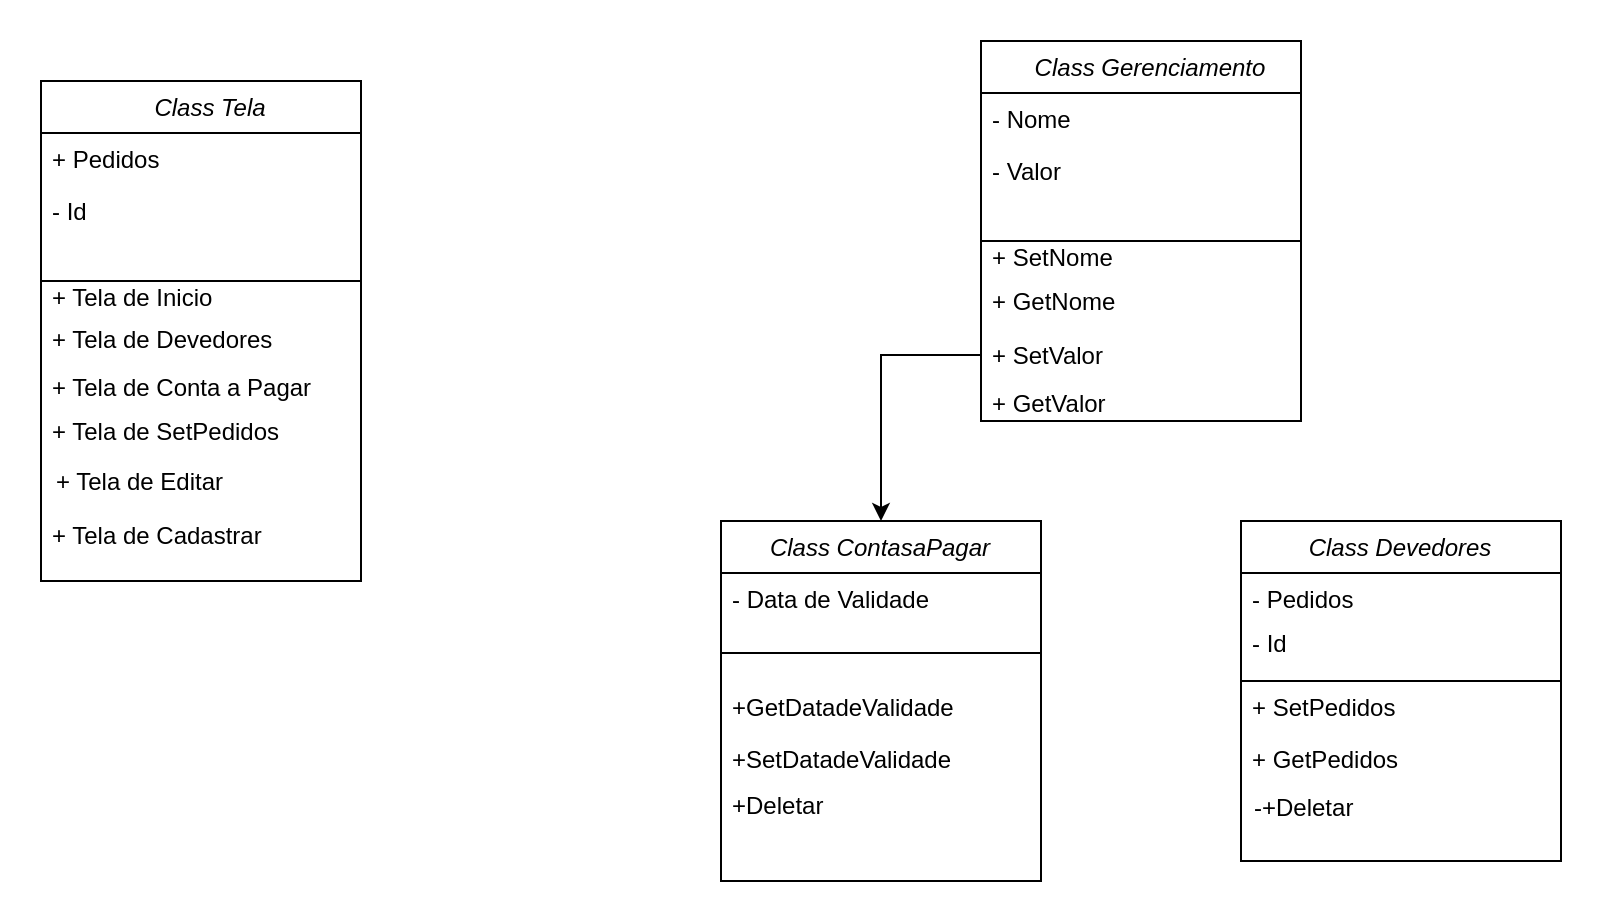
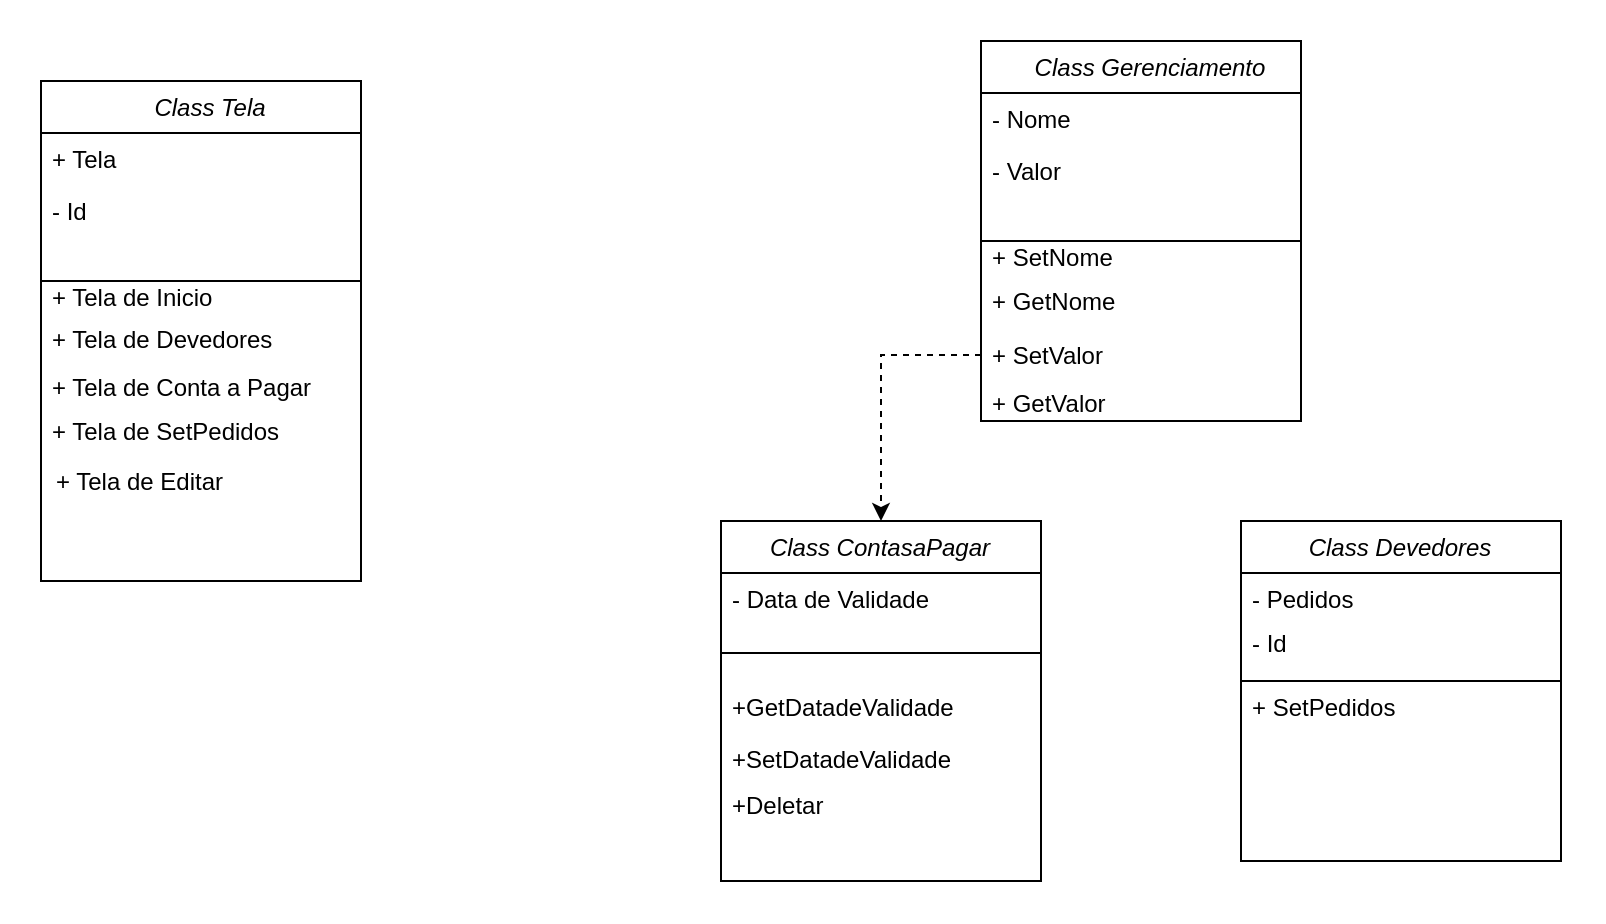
node "+ Pedidos": label "+ Pedidos" -> "+ Tela"
edge "+ SetValor" -> "Class ContasaPagar": style solid -> dashed
node "+ Tela de Cadastrar": removed
node "+ GetPedidos": removed
node "-+Deletar": removed
